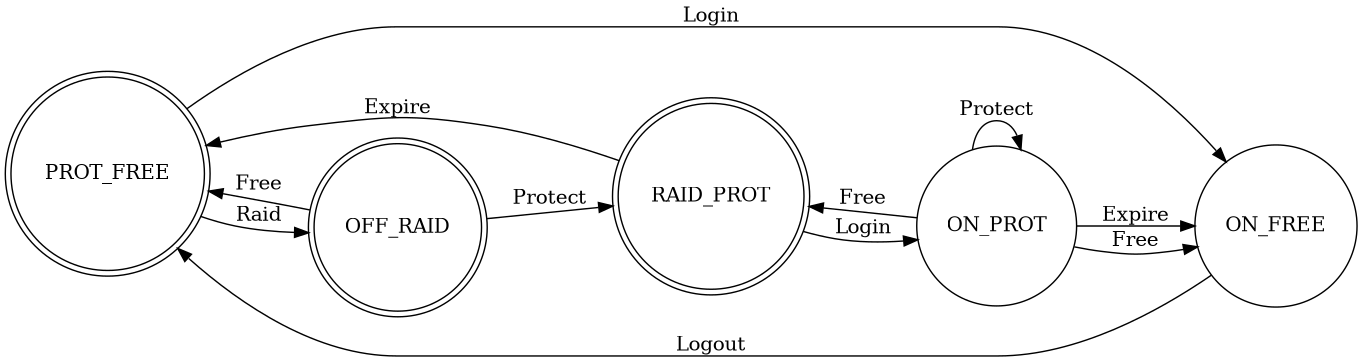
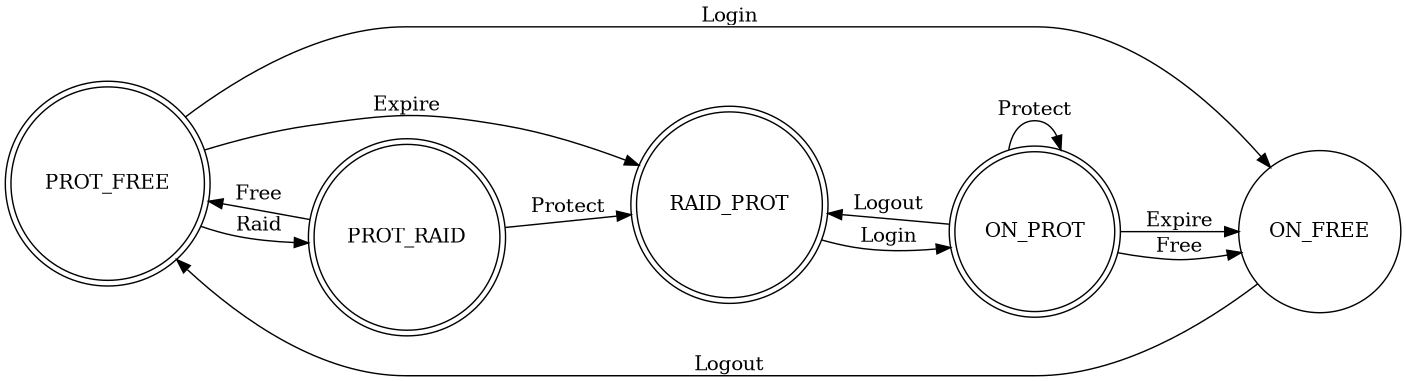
edge "RAID_PROT" -> "PROT_FREE": reversed
edge "ON_PROT" -> "RAID_PROT": label "Free" -> "Logout"
node "ON_PROT": shape circle -> doublecircle
node "OFF_RAID": label "OFF_RAID" -> "PROT_RAID"
